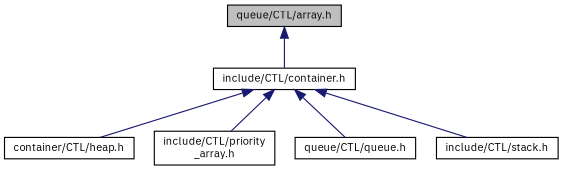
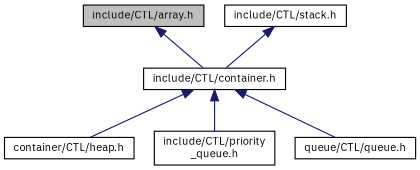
node "queue/CTL/array.h": label "queue/CTL/array.h" -> "include/CTL/array.h"
edge "include/CTL/stack.h" -> "include/CTL/container.h": reversed
node "include/CTL/priority _array.h": label "include/CTL/priority _array.h" -> "include/CTL/priority _queue.h"
